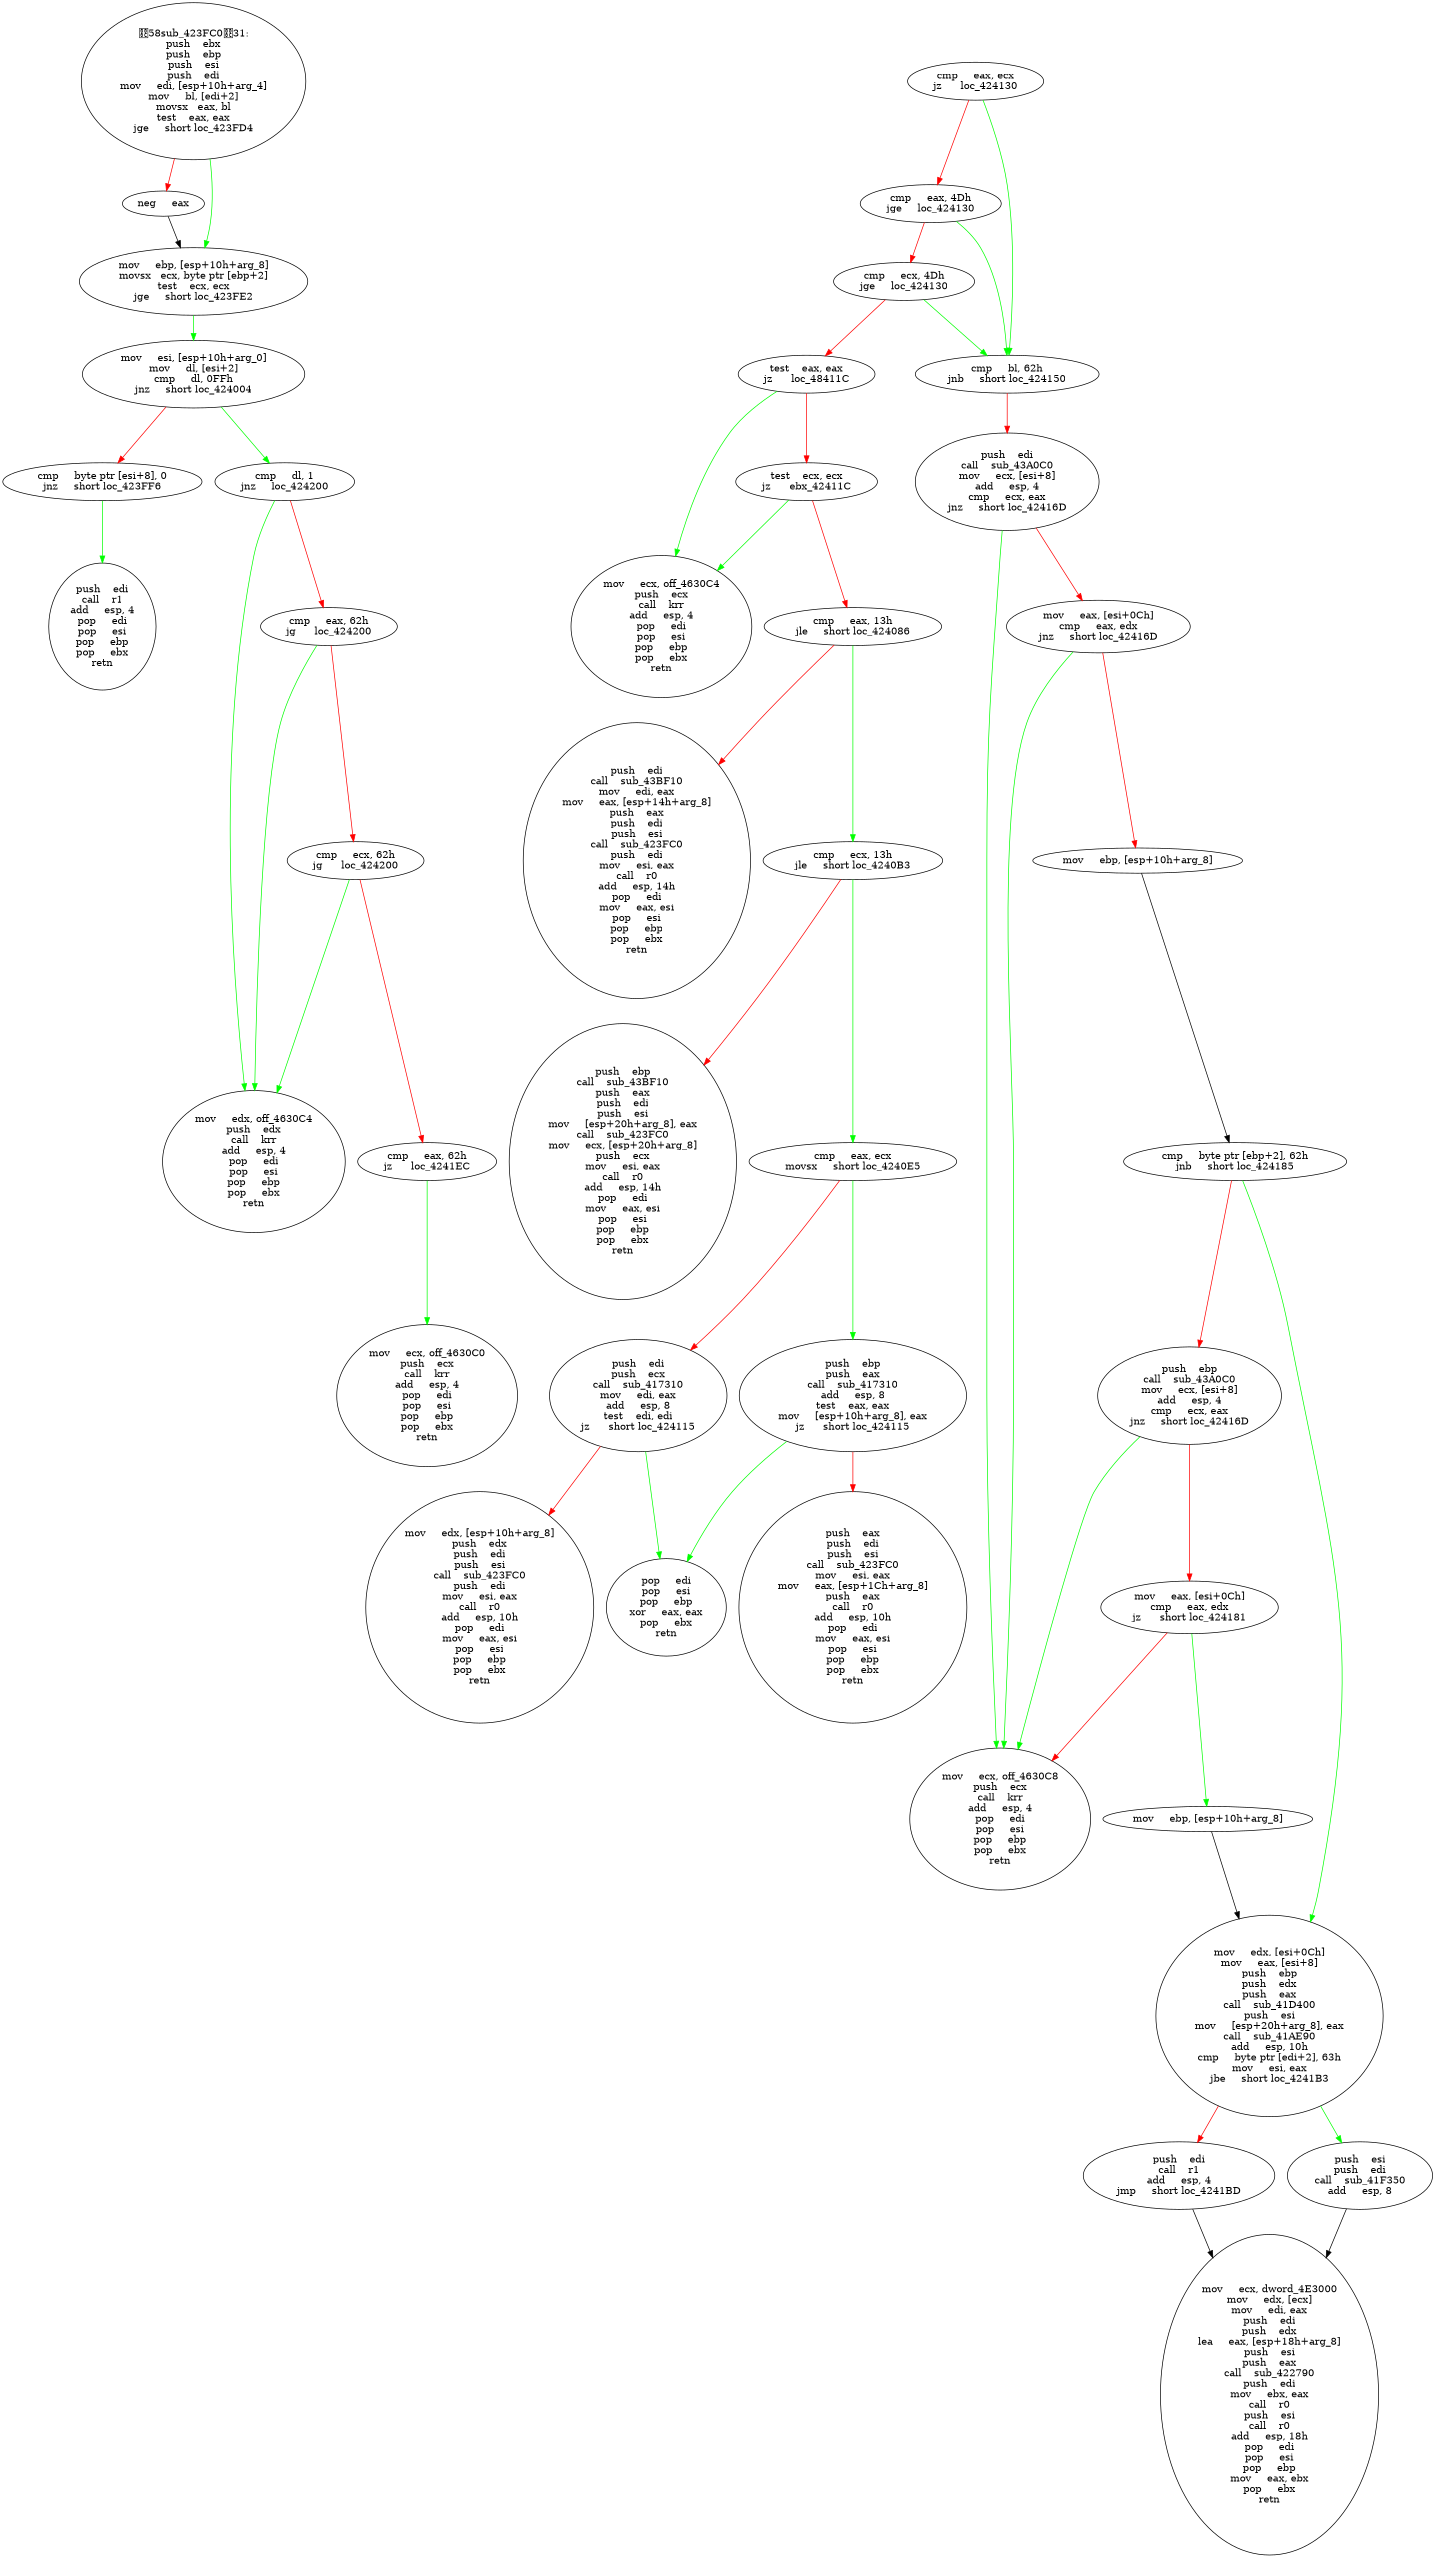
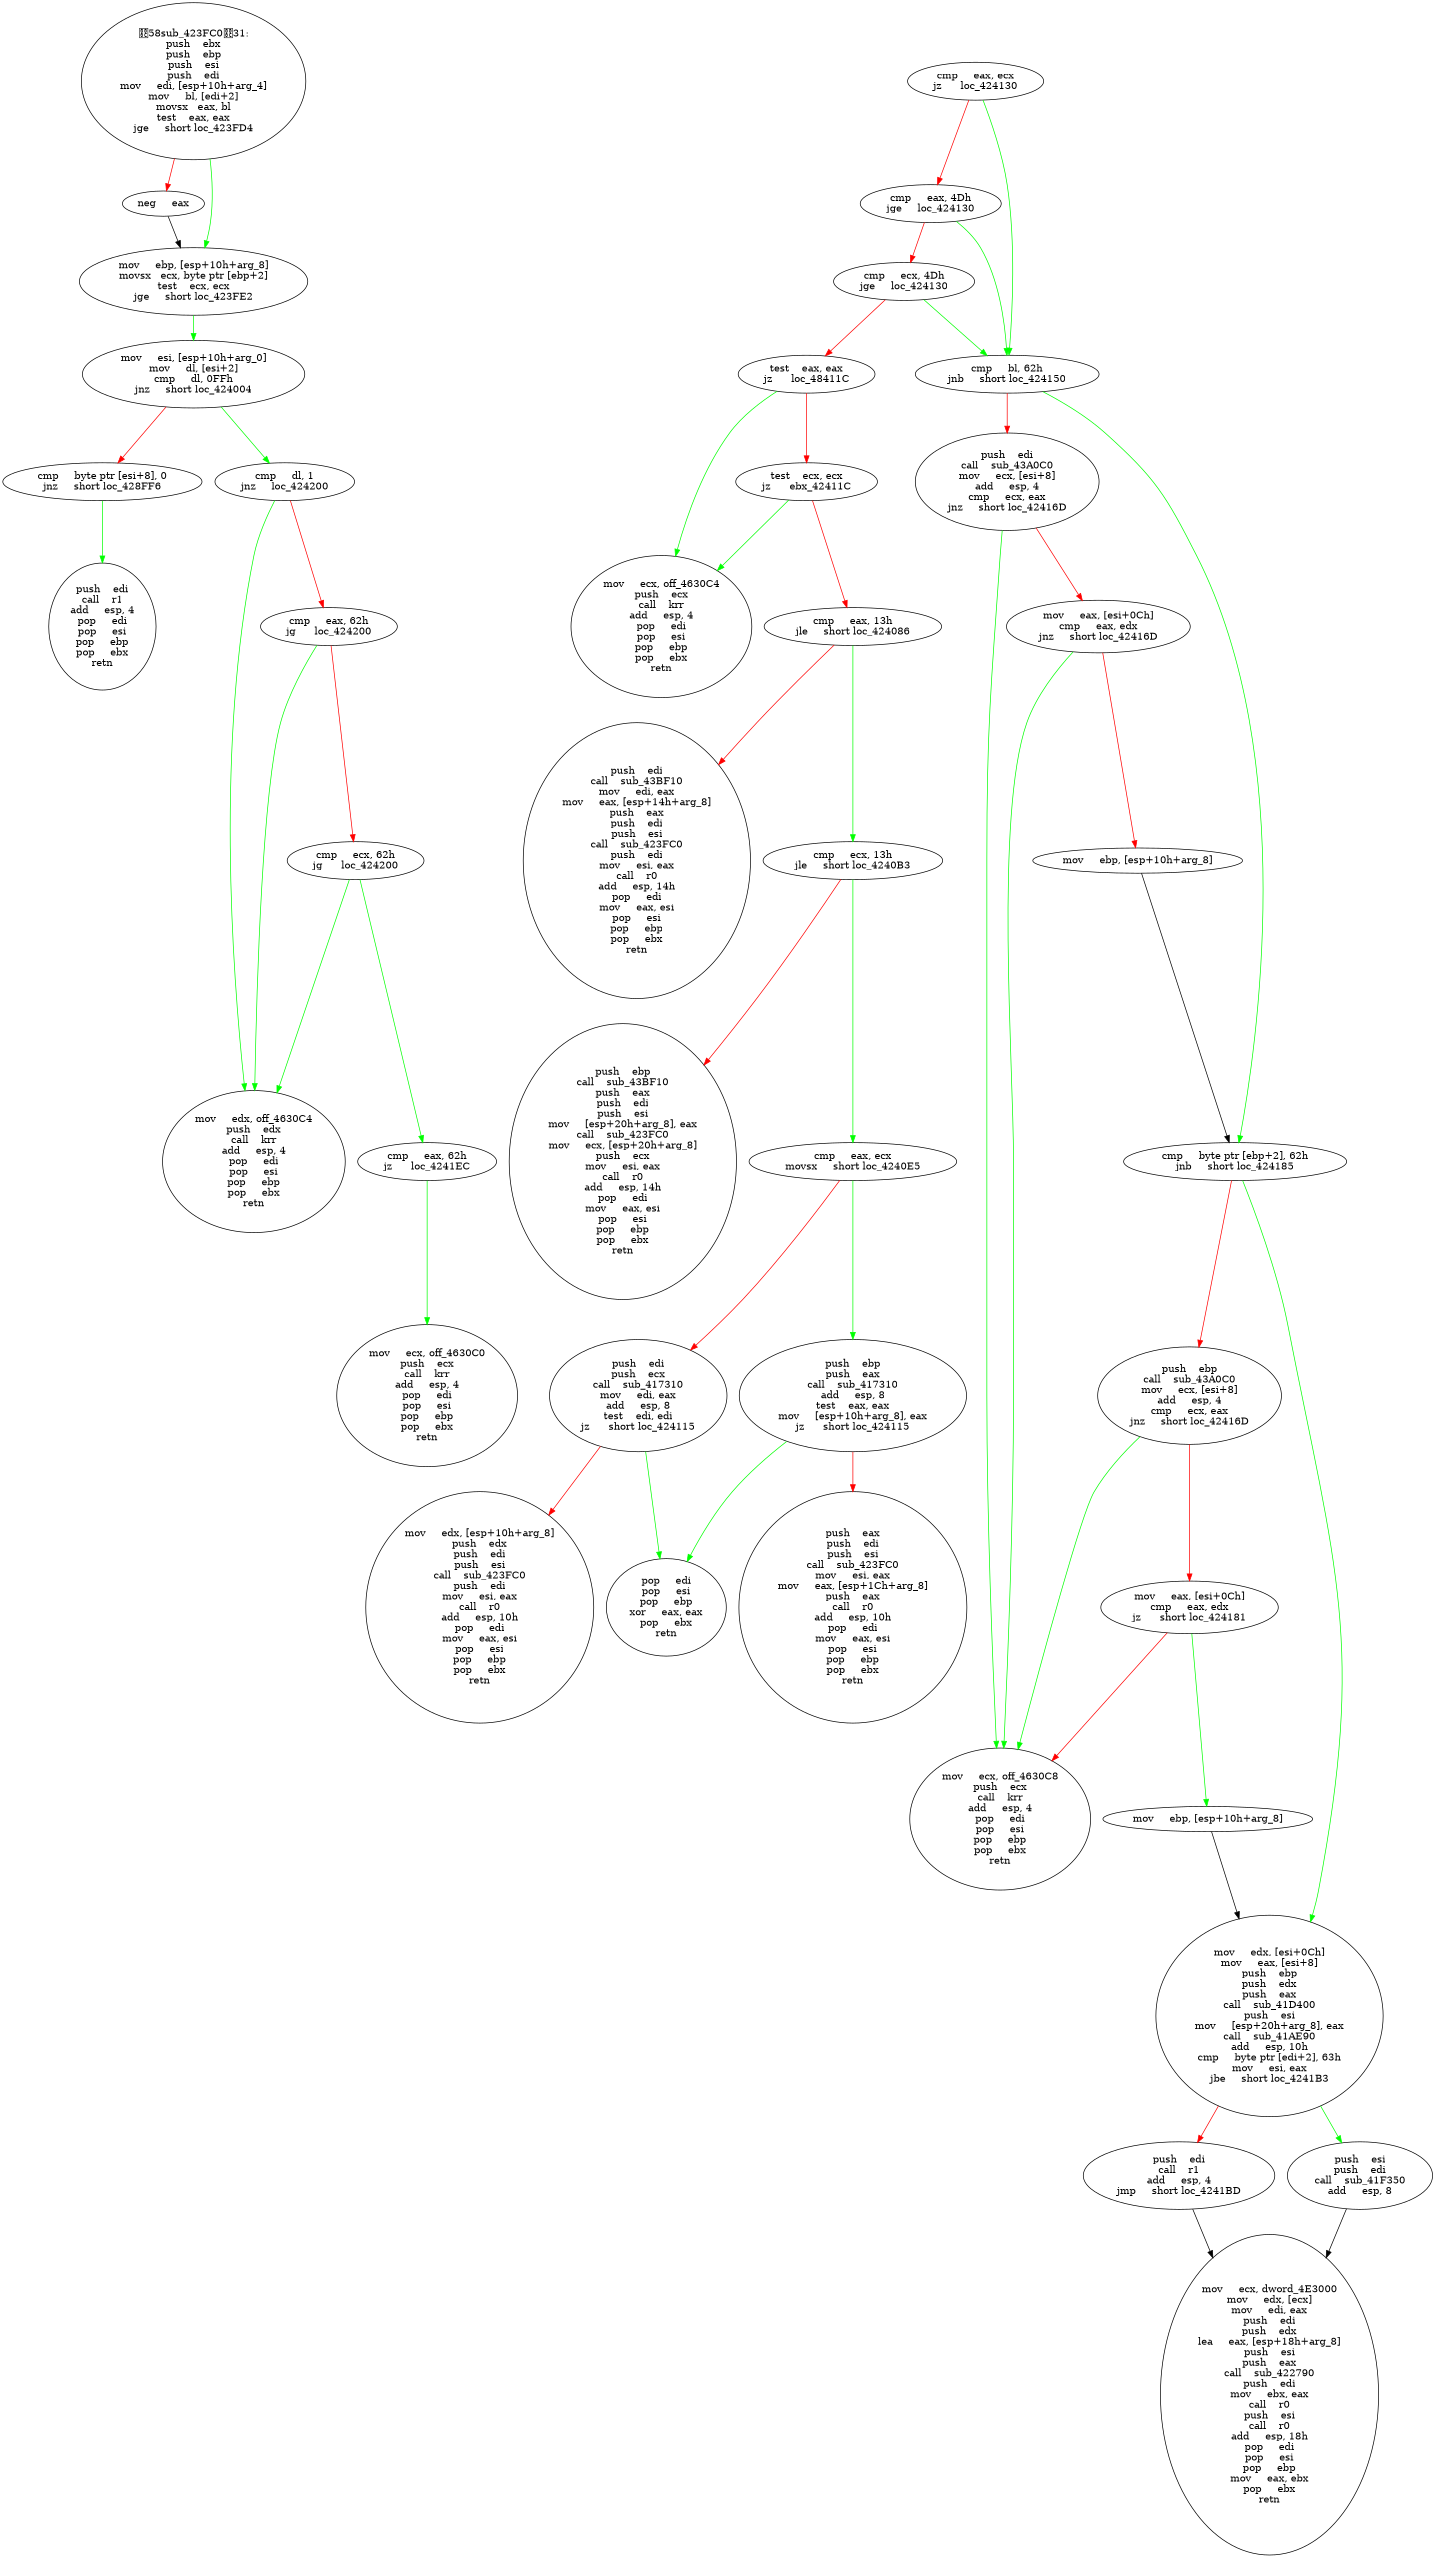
node "cmp     byte ptr [esi+8], 0 jnz     short loc_423FF6": label "cmp     byte ptr [esi+8], 0 jnz     short loc_423FF6" -> "cmp     byte ptr [esi+8], 0 jnz     short loc_428FF6"
edge "cmp     bl, 62h jnb     short loc_424150" -> "cmp     byte ptr [ebp+2], 62h jnb     short loc_424185": added
edge "cmp     ecx, 62h jg      loc_424200" -> "cmp     eax, 62h jz      loc_4241EC": color red -> green
